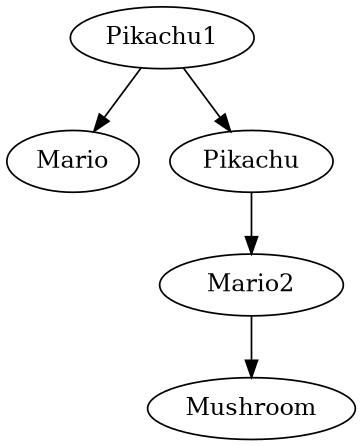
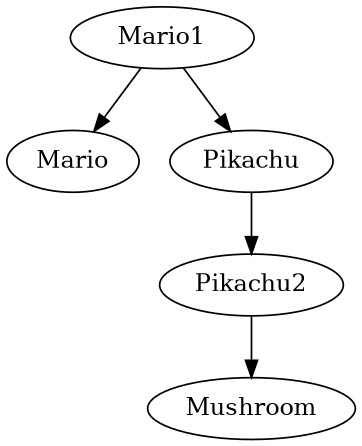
node "Pikachu1": label "Pikachu1" -> "Mario1"
node "Mario2": label "Mario2" -> "Pikachu2"
